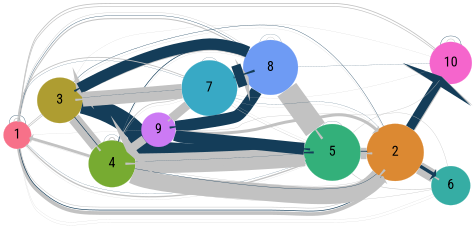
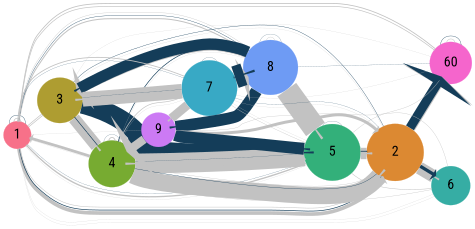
node "10": label "10" -> "60"
